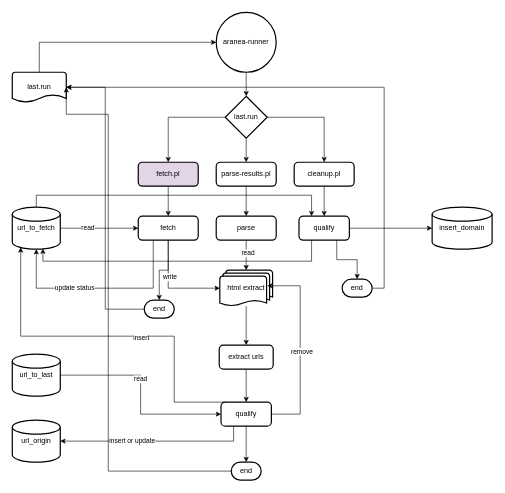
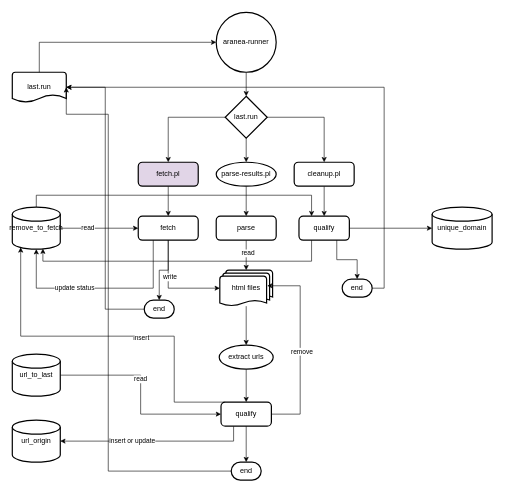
node "parse-results.pl": shape rounded rectangle -> ellipse
node "url_to_fetch": label "url_to_fetch" -> "remove_to_fetch"
node "insert_domain": label "insert_domain" -> "unique_domain"
node "html extract": label "html extract" -> "html files"
node "extract urls": shape rounded rectangle -> ellipse
